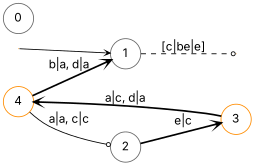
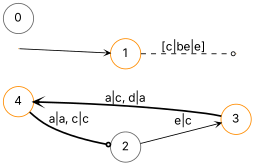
node "1": color gray40 -> darkorange
edge "4" -> "1": removed, label "b|a, d|a"
edge "4" -> "2": style solid -> bold
edge "2" -> "3": style bold -> solid
